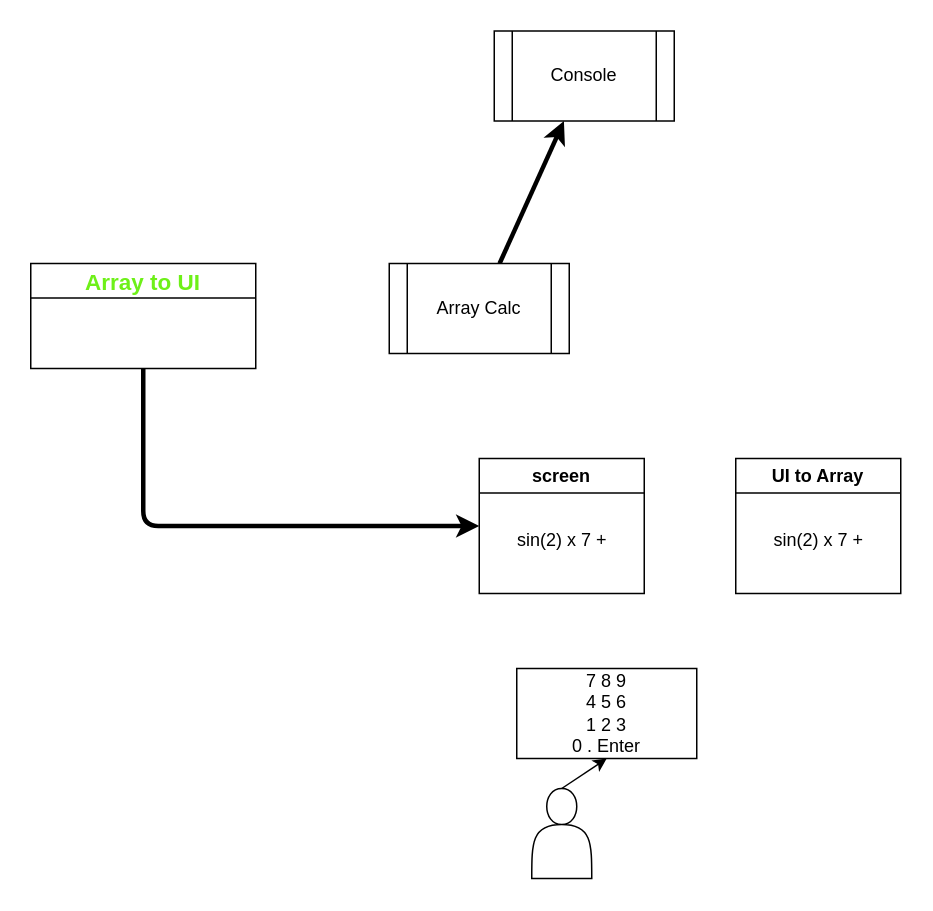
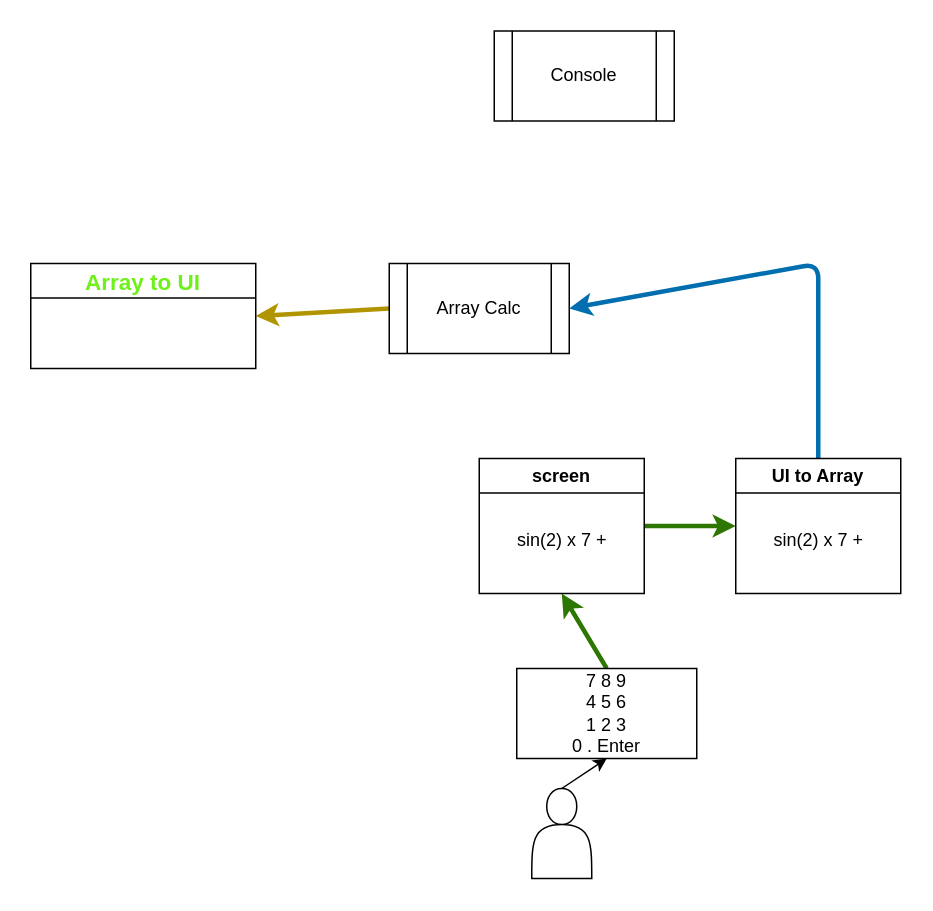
edge "Array Calc" -> "Console": removed
edge "UI to Array" -> "Array Calc": added
edge "Array Calc" -> "Array to UI": added
edge "Array to UI" -> "screen": removed
edge "screen" -> "UI to Array": added
edge "7 8 9 4 5 6 1 2 3 0 . Enter" -> "screen": added
